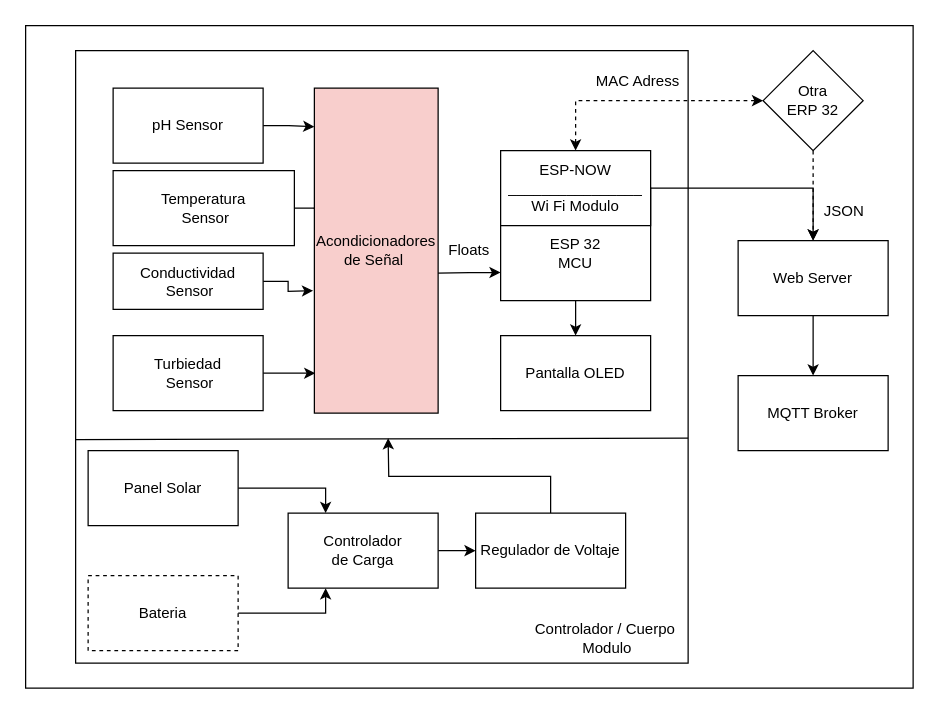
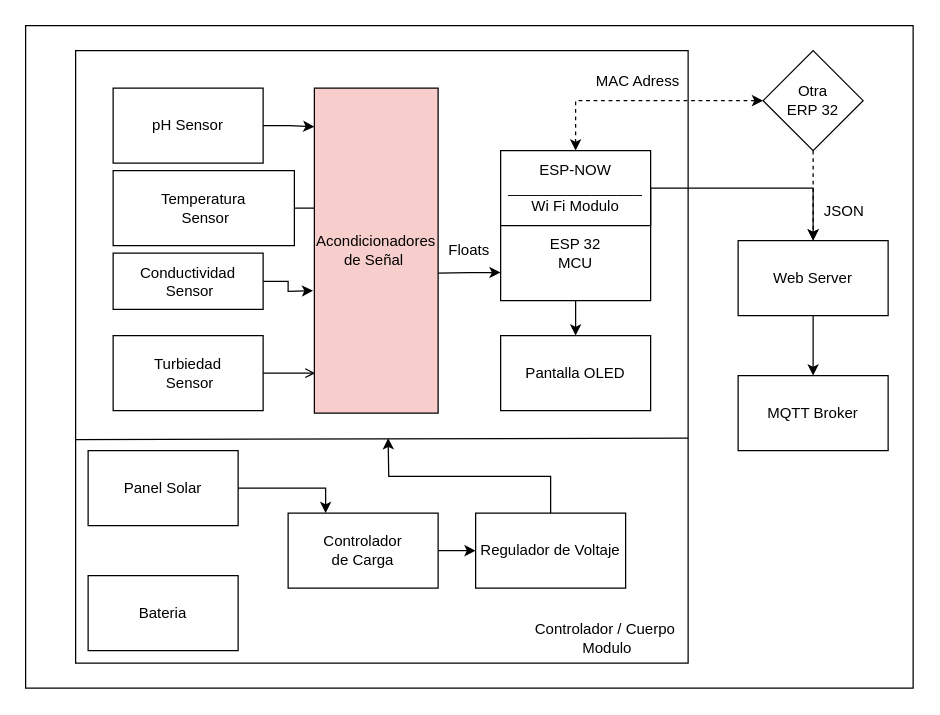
edge "Turbiedad Sensor" -> "Acondicionadores de Señal": arrowhead classic -> open
node "Bateria": style dashed -> solid
edge "Bateria" -> "Controlador de Carga": removed
